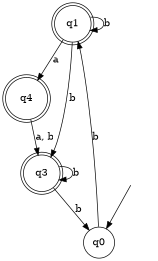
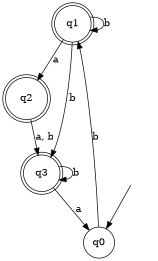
node "q4": label "q4" -> "q2"
edge "q3" -> "q0": label "b" -> "a"
